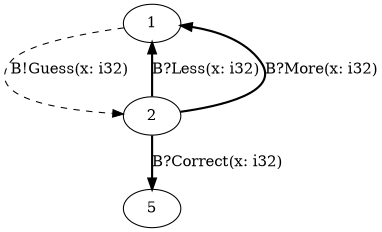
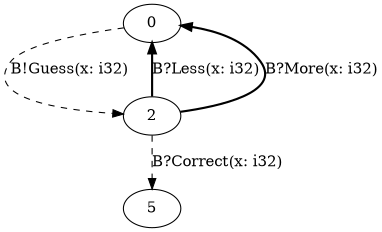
node "1": label "1" -> "0"
edge "2" -> "5": style bold -> dashed
